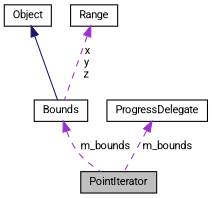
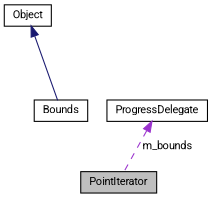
node "Range": removed
edge "PointIterator" -> "Bounds": removed, label "m_bounds"
